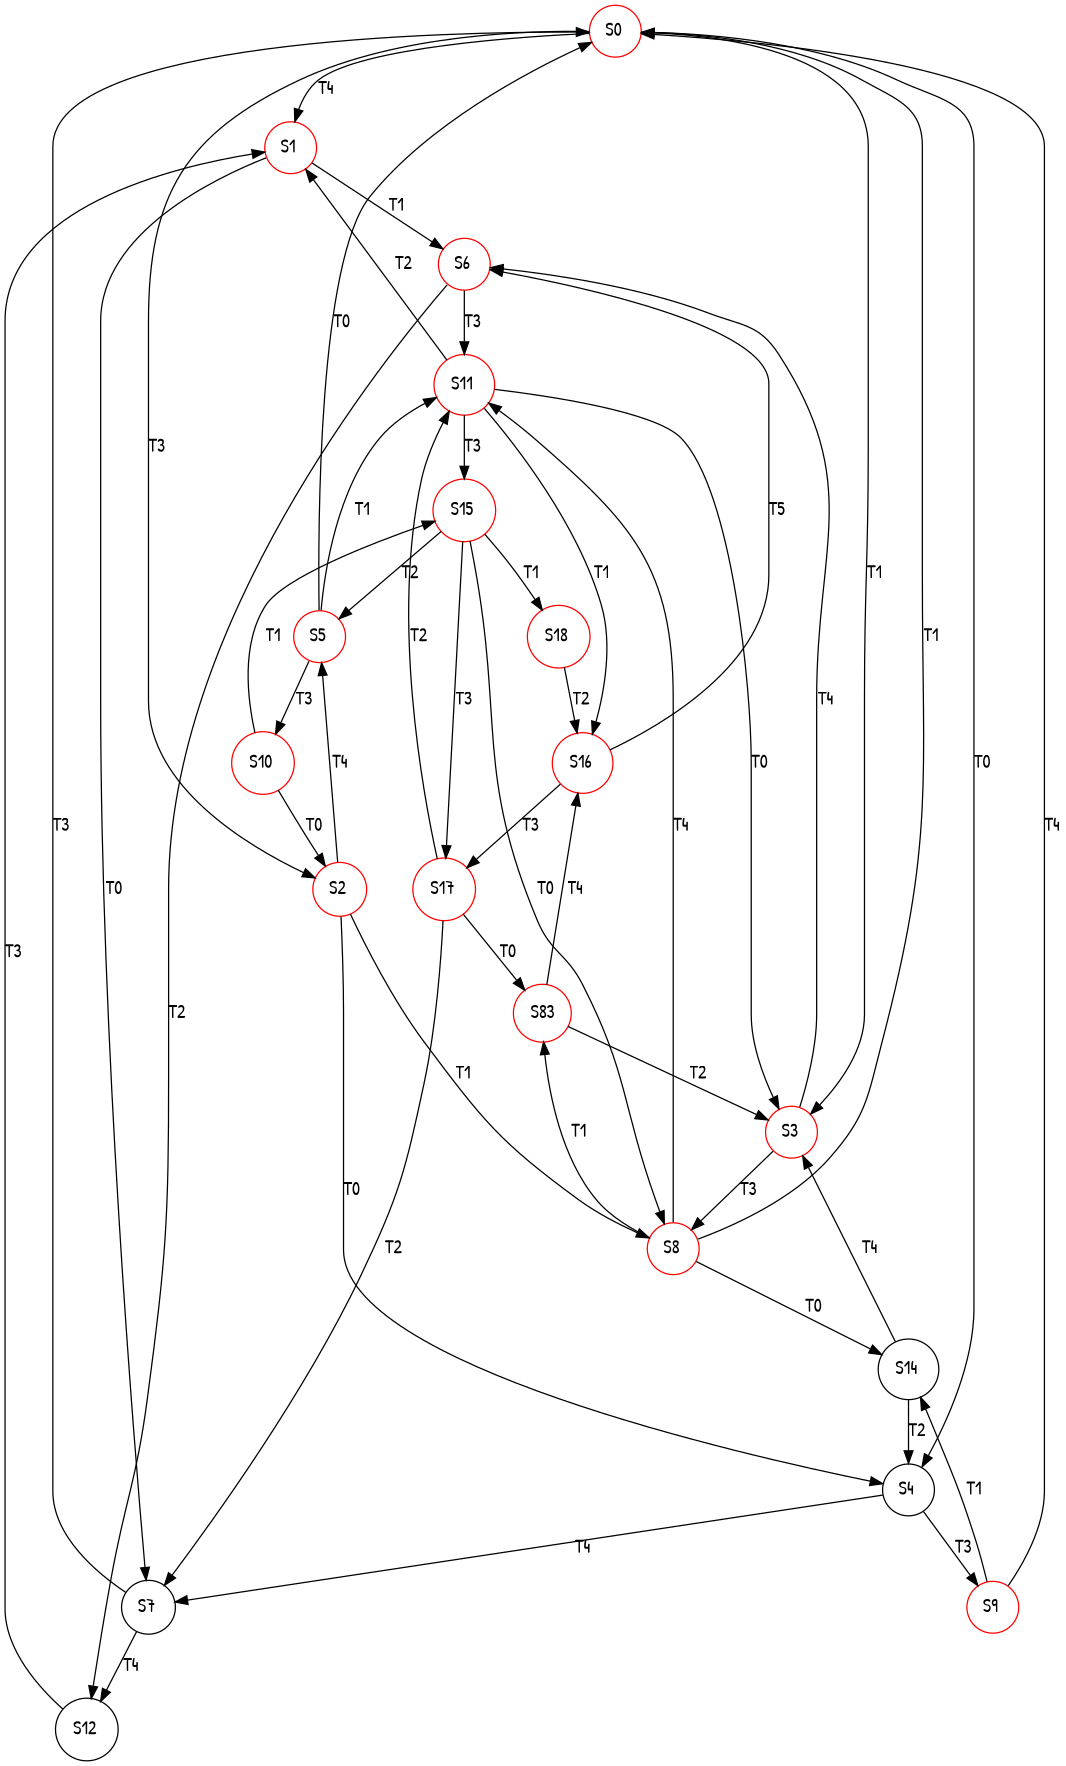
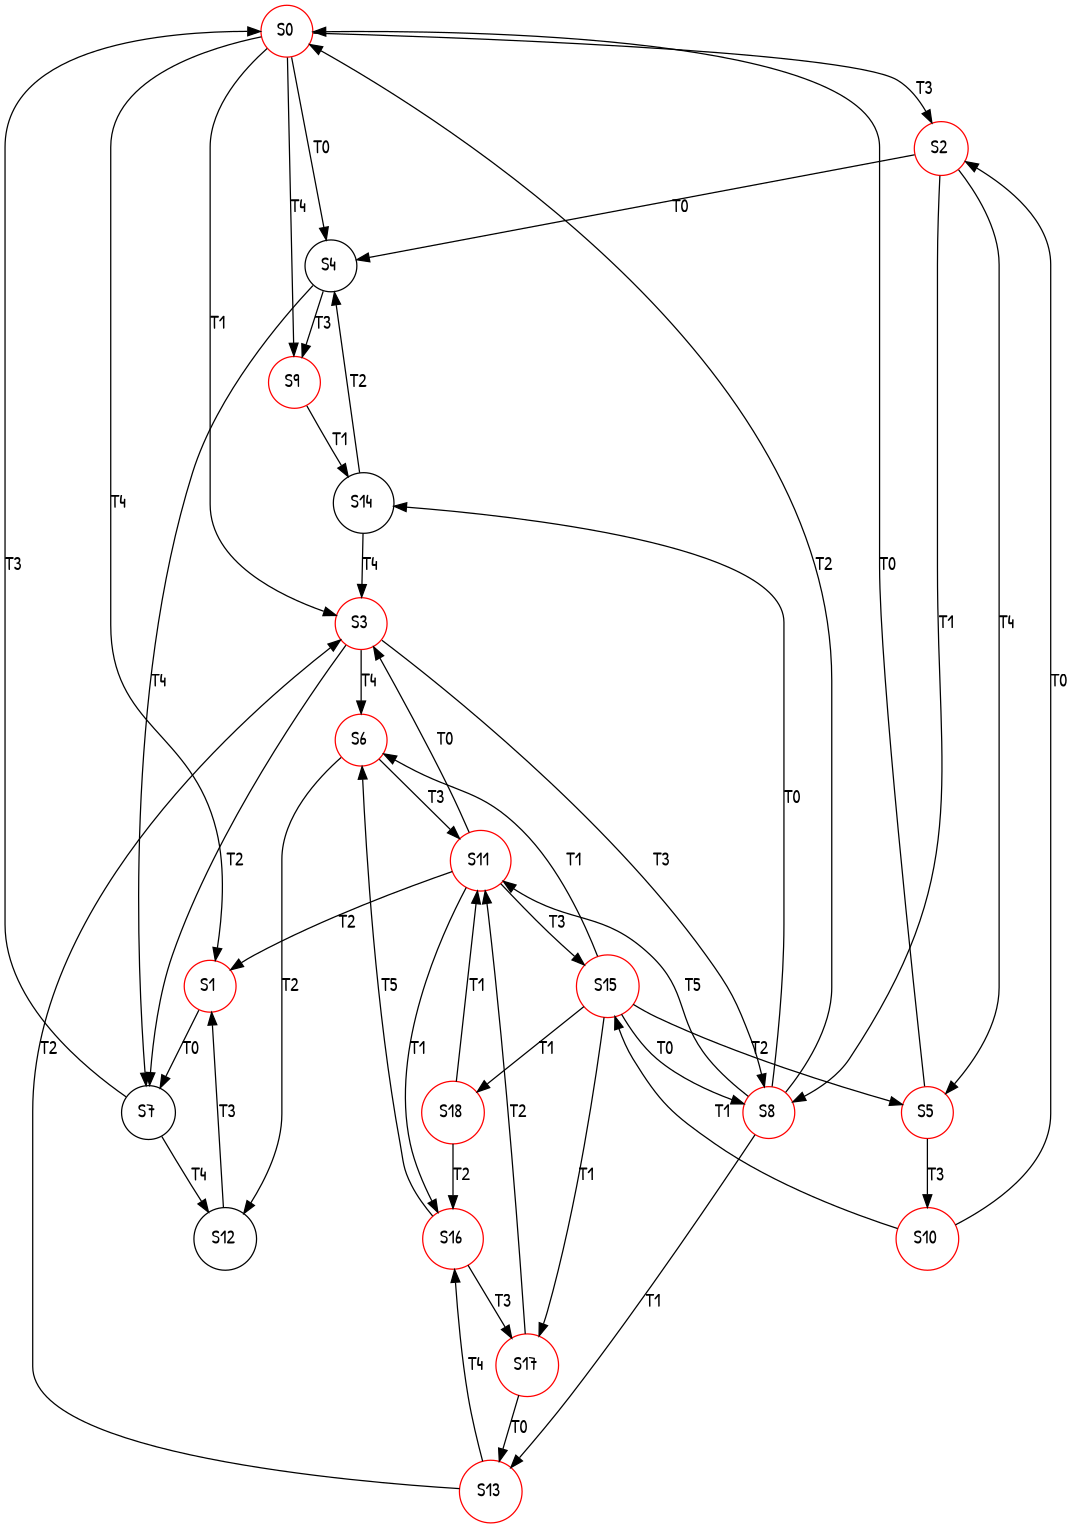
edge "S1" -> "S6": now "S15" -> "S6"
edge "S5" -> "S11": now "S18" -> "S11"
edge "S8" -> "S0": label "T1" -> "T2"
edge "S9" -> "S0": reversed
edge "S15" -> "S17": label "T3" -> "T1"
edge "S8" -> "S11": label "T4" -> "T5"
node "S83": label "S83" -> "S13"
edge "S17" -> "S7": now "S3" -> "S7"
